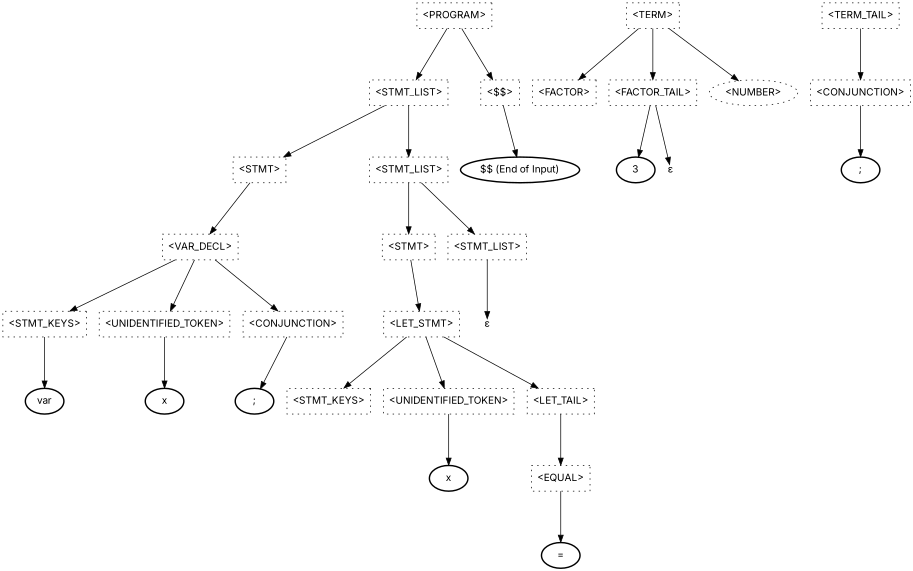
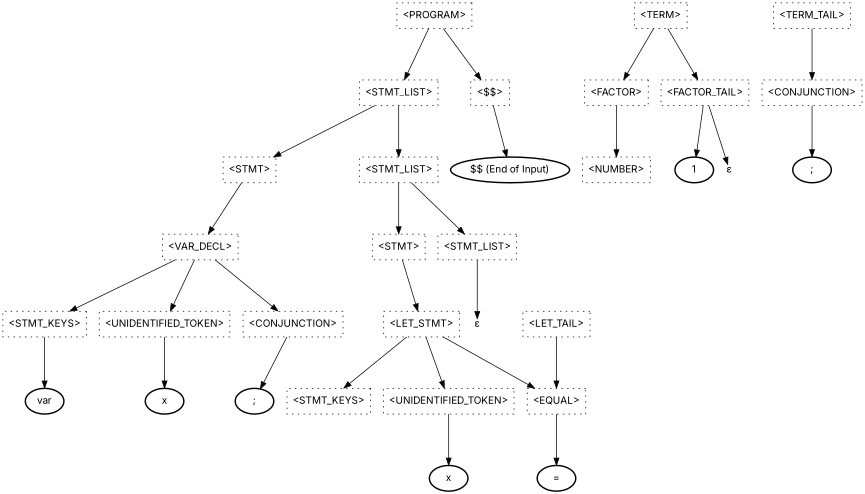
edge "<TERM>" -> "<NUMBER>": now "<FACTOR>" -> "<NUMBER>"
node "<NUMBER>": shape ellipse -> box
node "3": label "3" -> "1"
edge "<LET_STMT>" -> "<LET_TAIL>": now "<LET_STMT>" -> "<EQUAL>"
